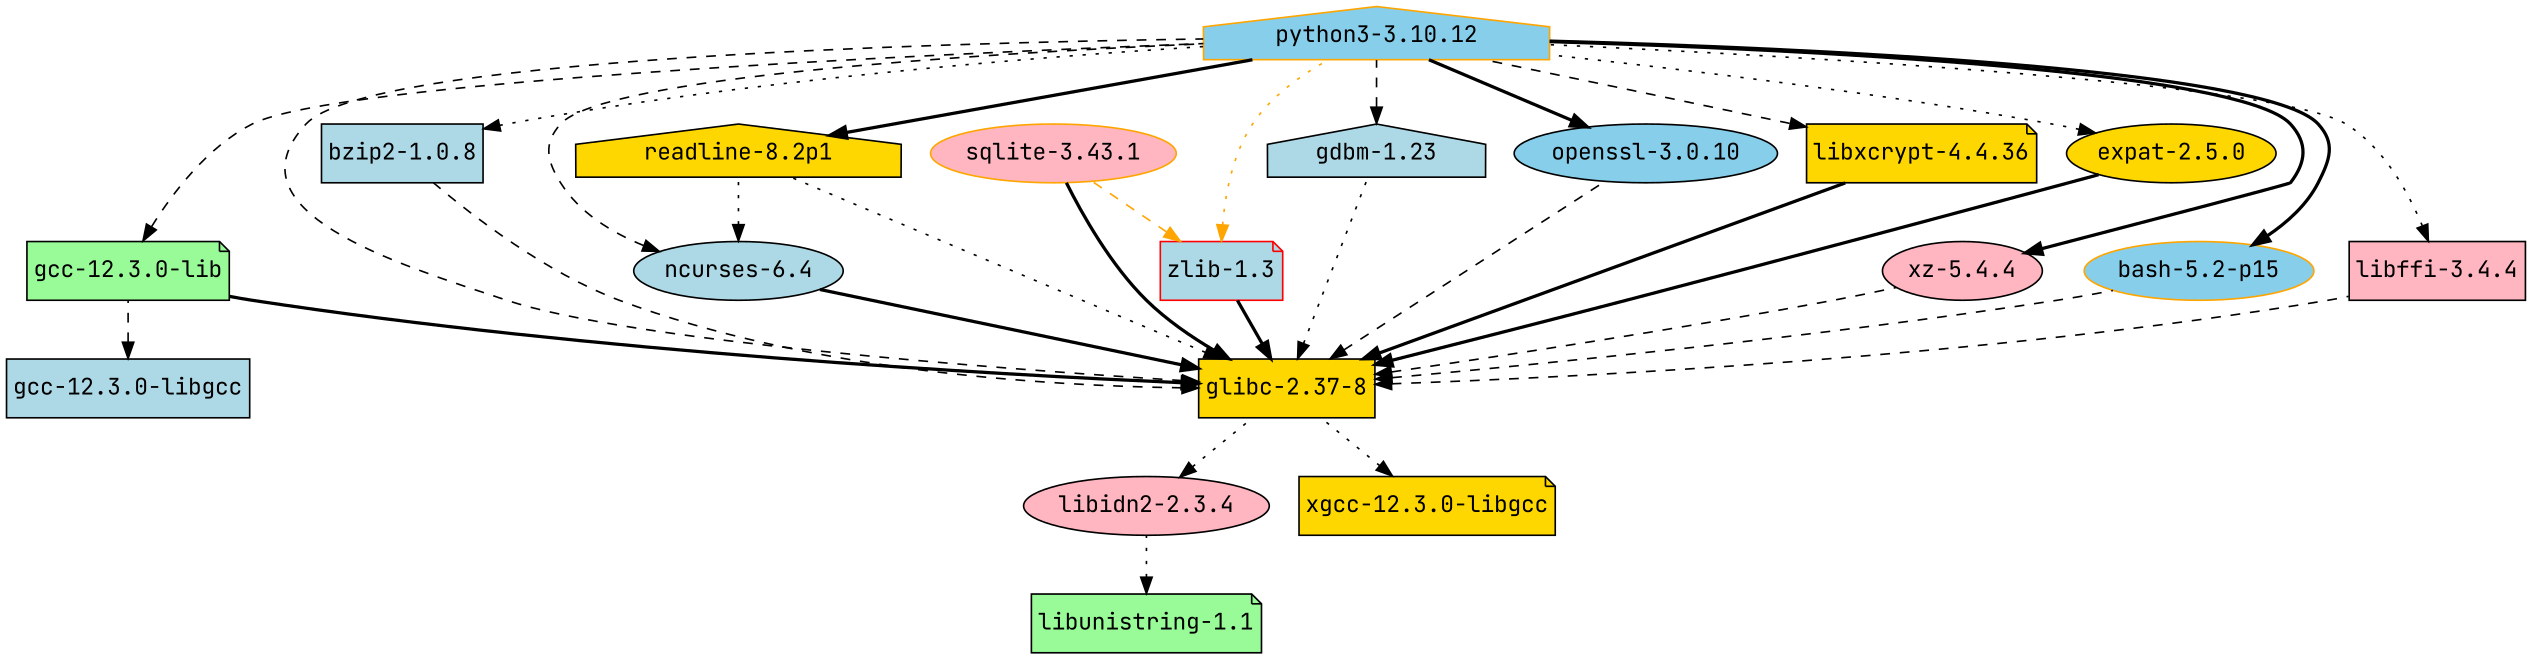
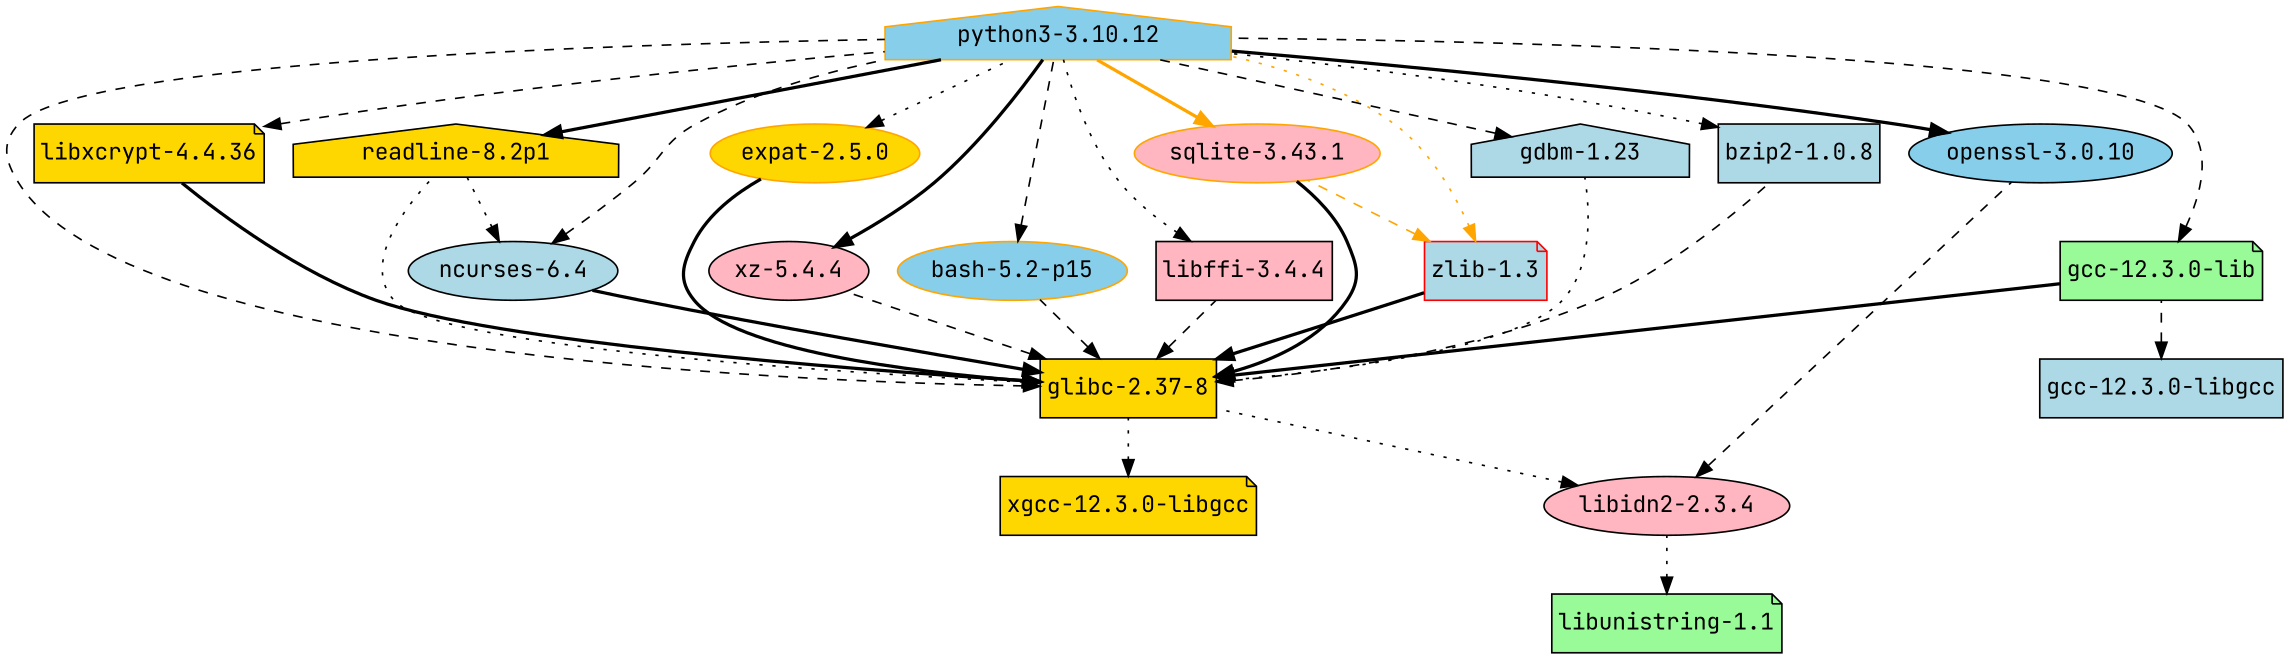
edge "python3-3.10.12" -> "bash-5.2-p15": style bold -> dashed
edge "python3-3.10.12" -> "sqlite-3.43.1": added
node "expat-2.5.0": color black -> orange
edge "openssl-3.0.10" -> "glibc-2.37-8": now "openssl-3.0.10" -> "libidn2-2.3.4"
